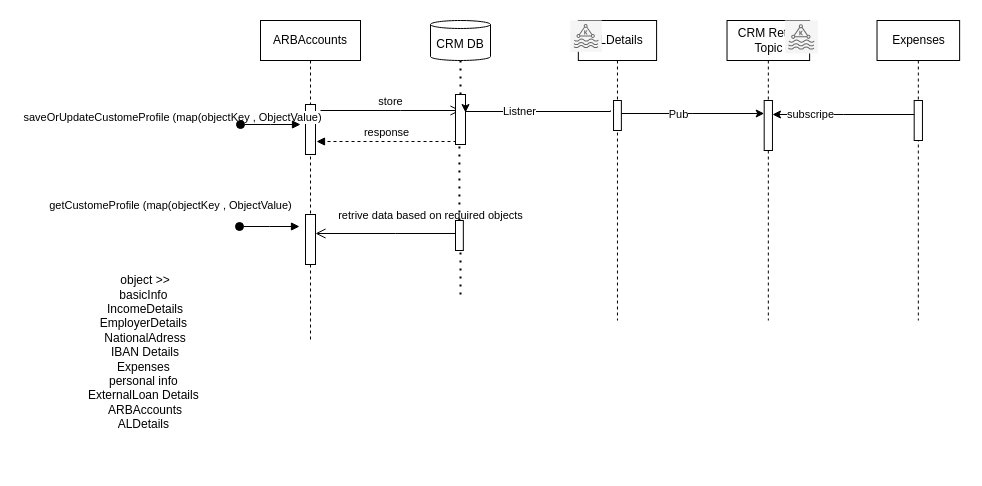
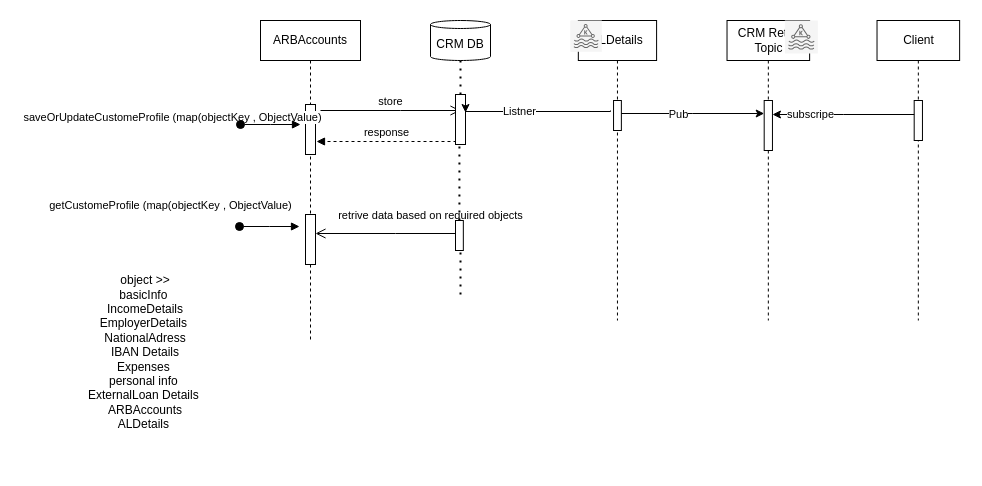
node "Expenses": label "Expenses" -> "Client"
